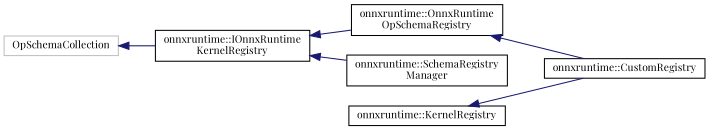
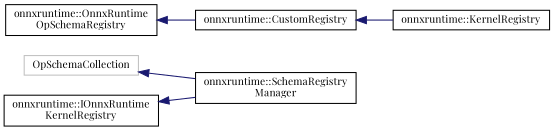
edge "onnxruntime::OnnxRuntime OpSchemaRegistry" -> "onnxruntime::IOnnxRuntime KernelRegistry": removed
edge "onnxruntime::IOnnxRuntime KernelRegistry" -> "OpSchemaCollection": now "onnxruntime::SchemaRegistry Manager" -> "OpSchemaCollection"
edge "onnxruntime::CustomRegistry" -> "onnxruntime::KernelRegistry": reversed
